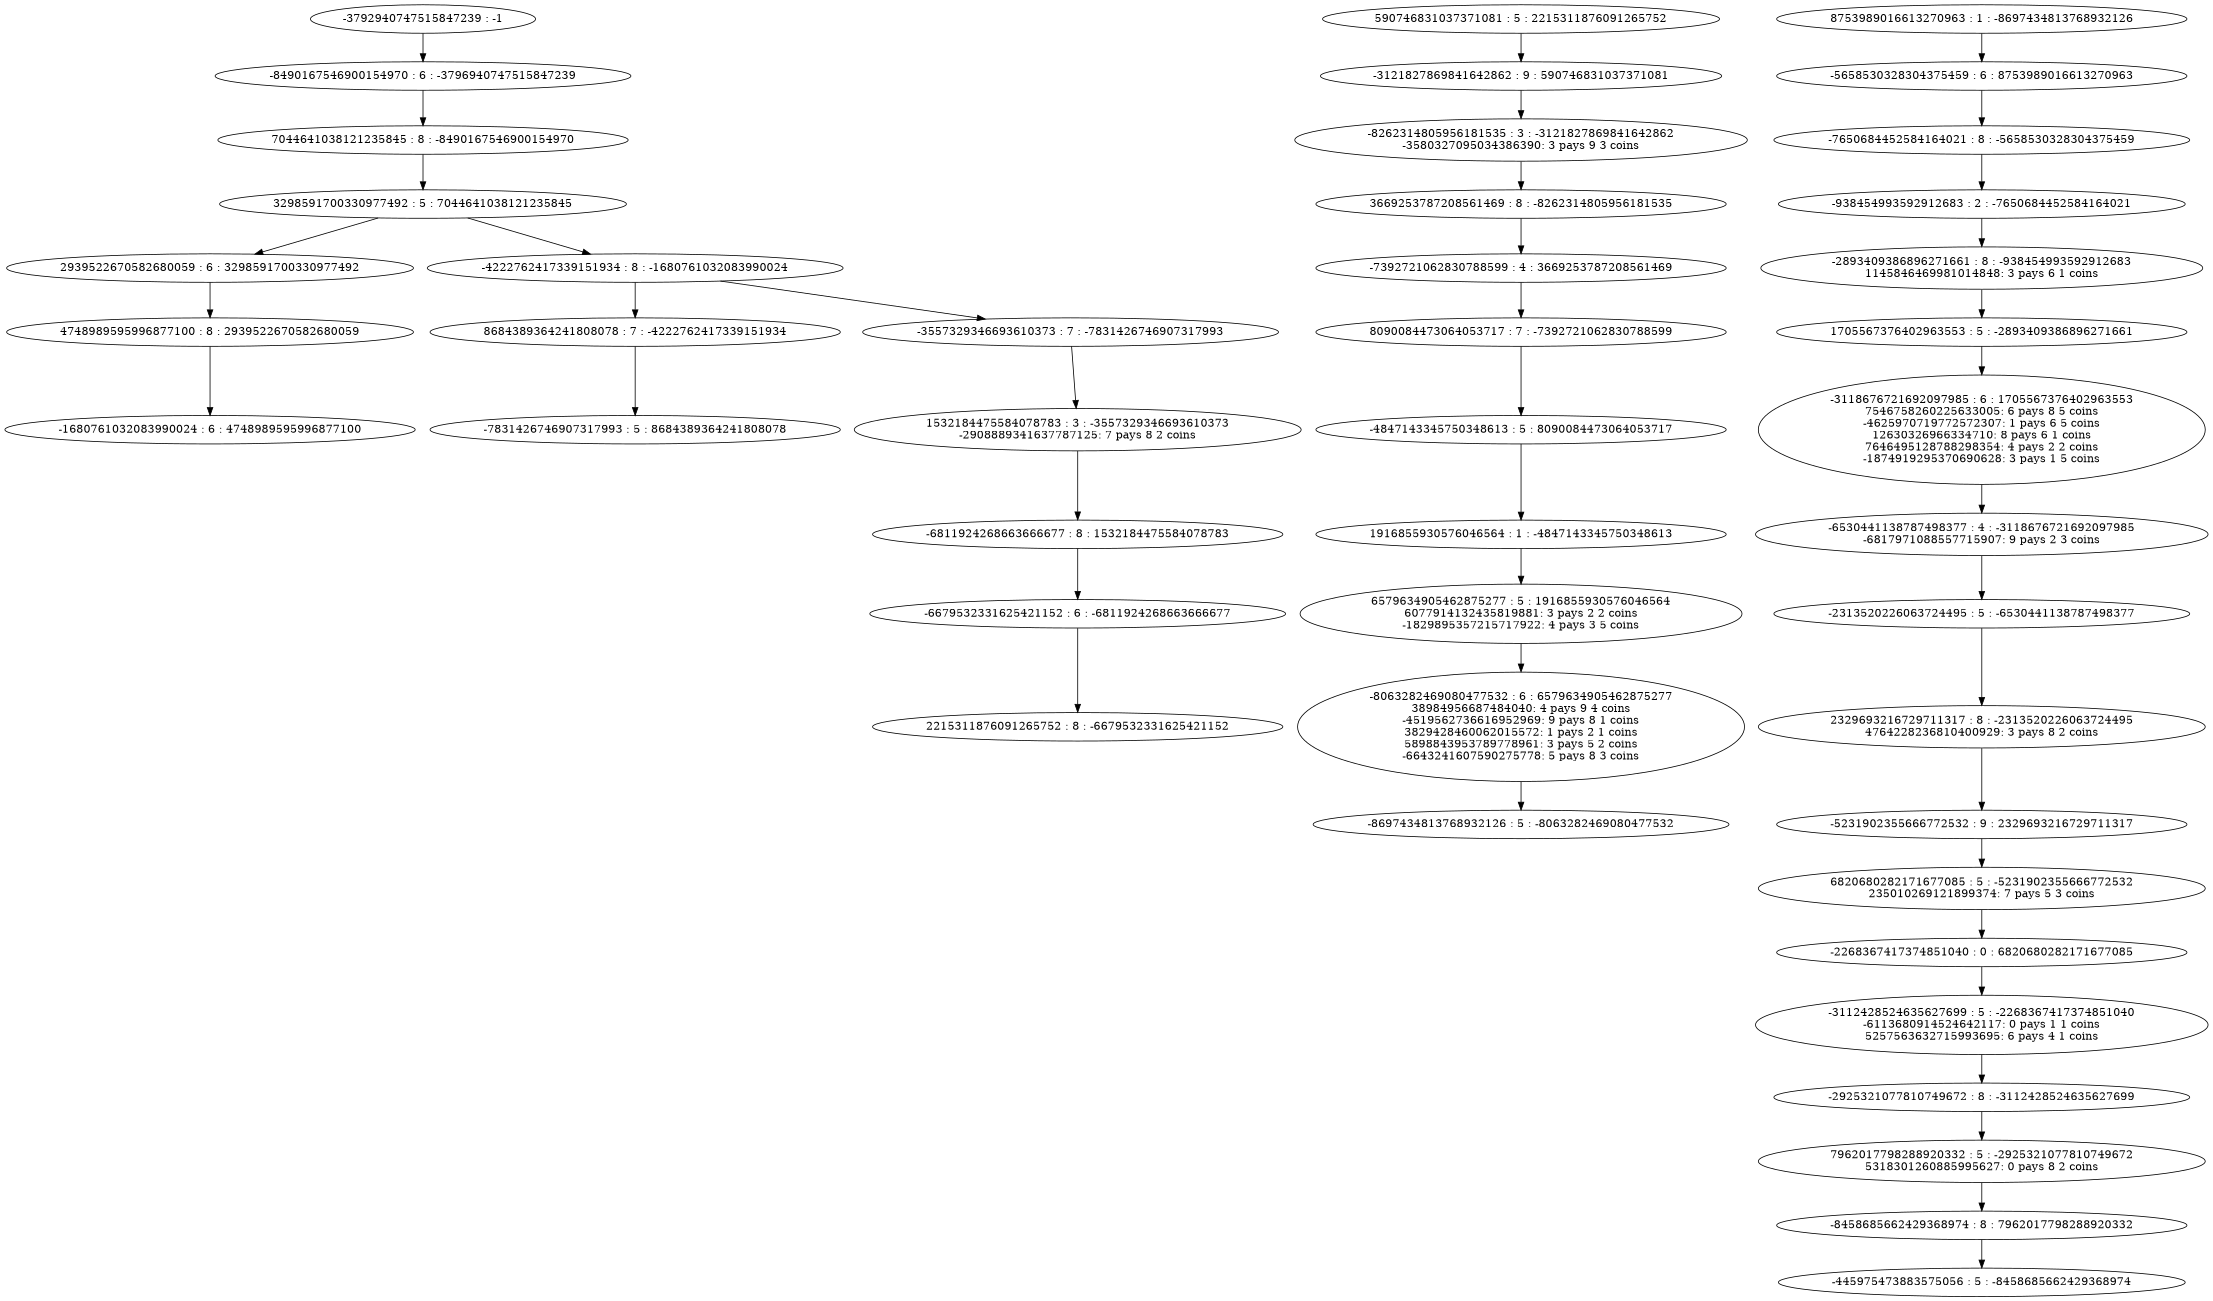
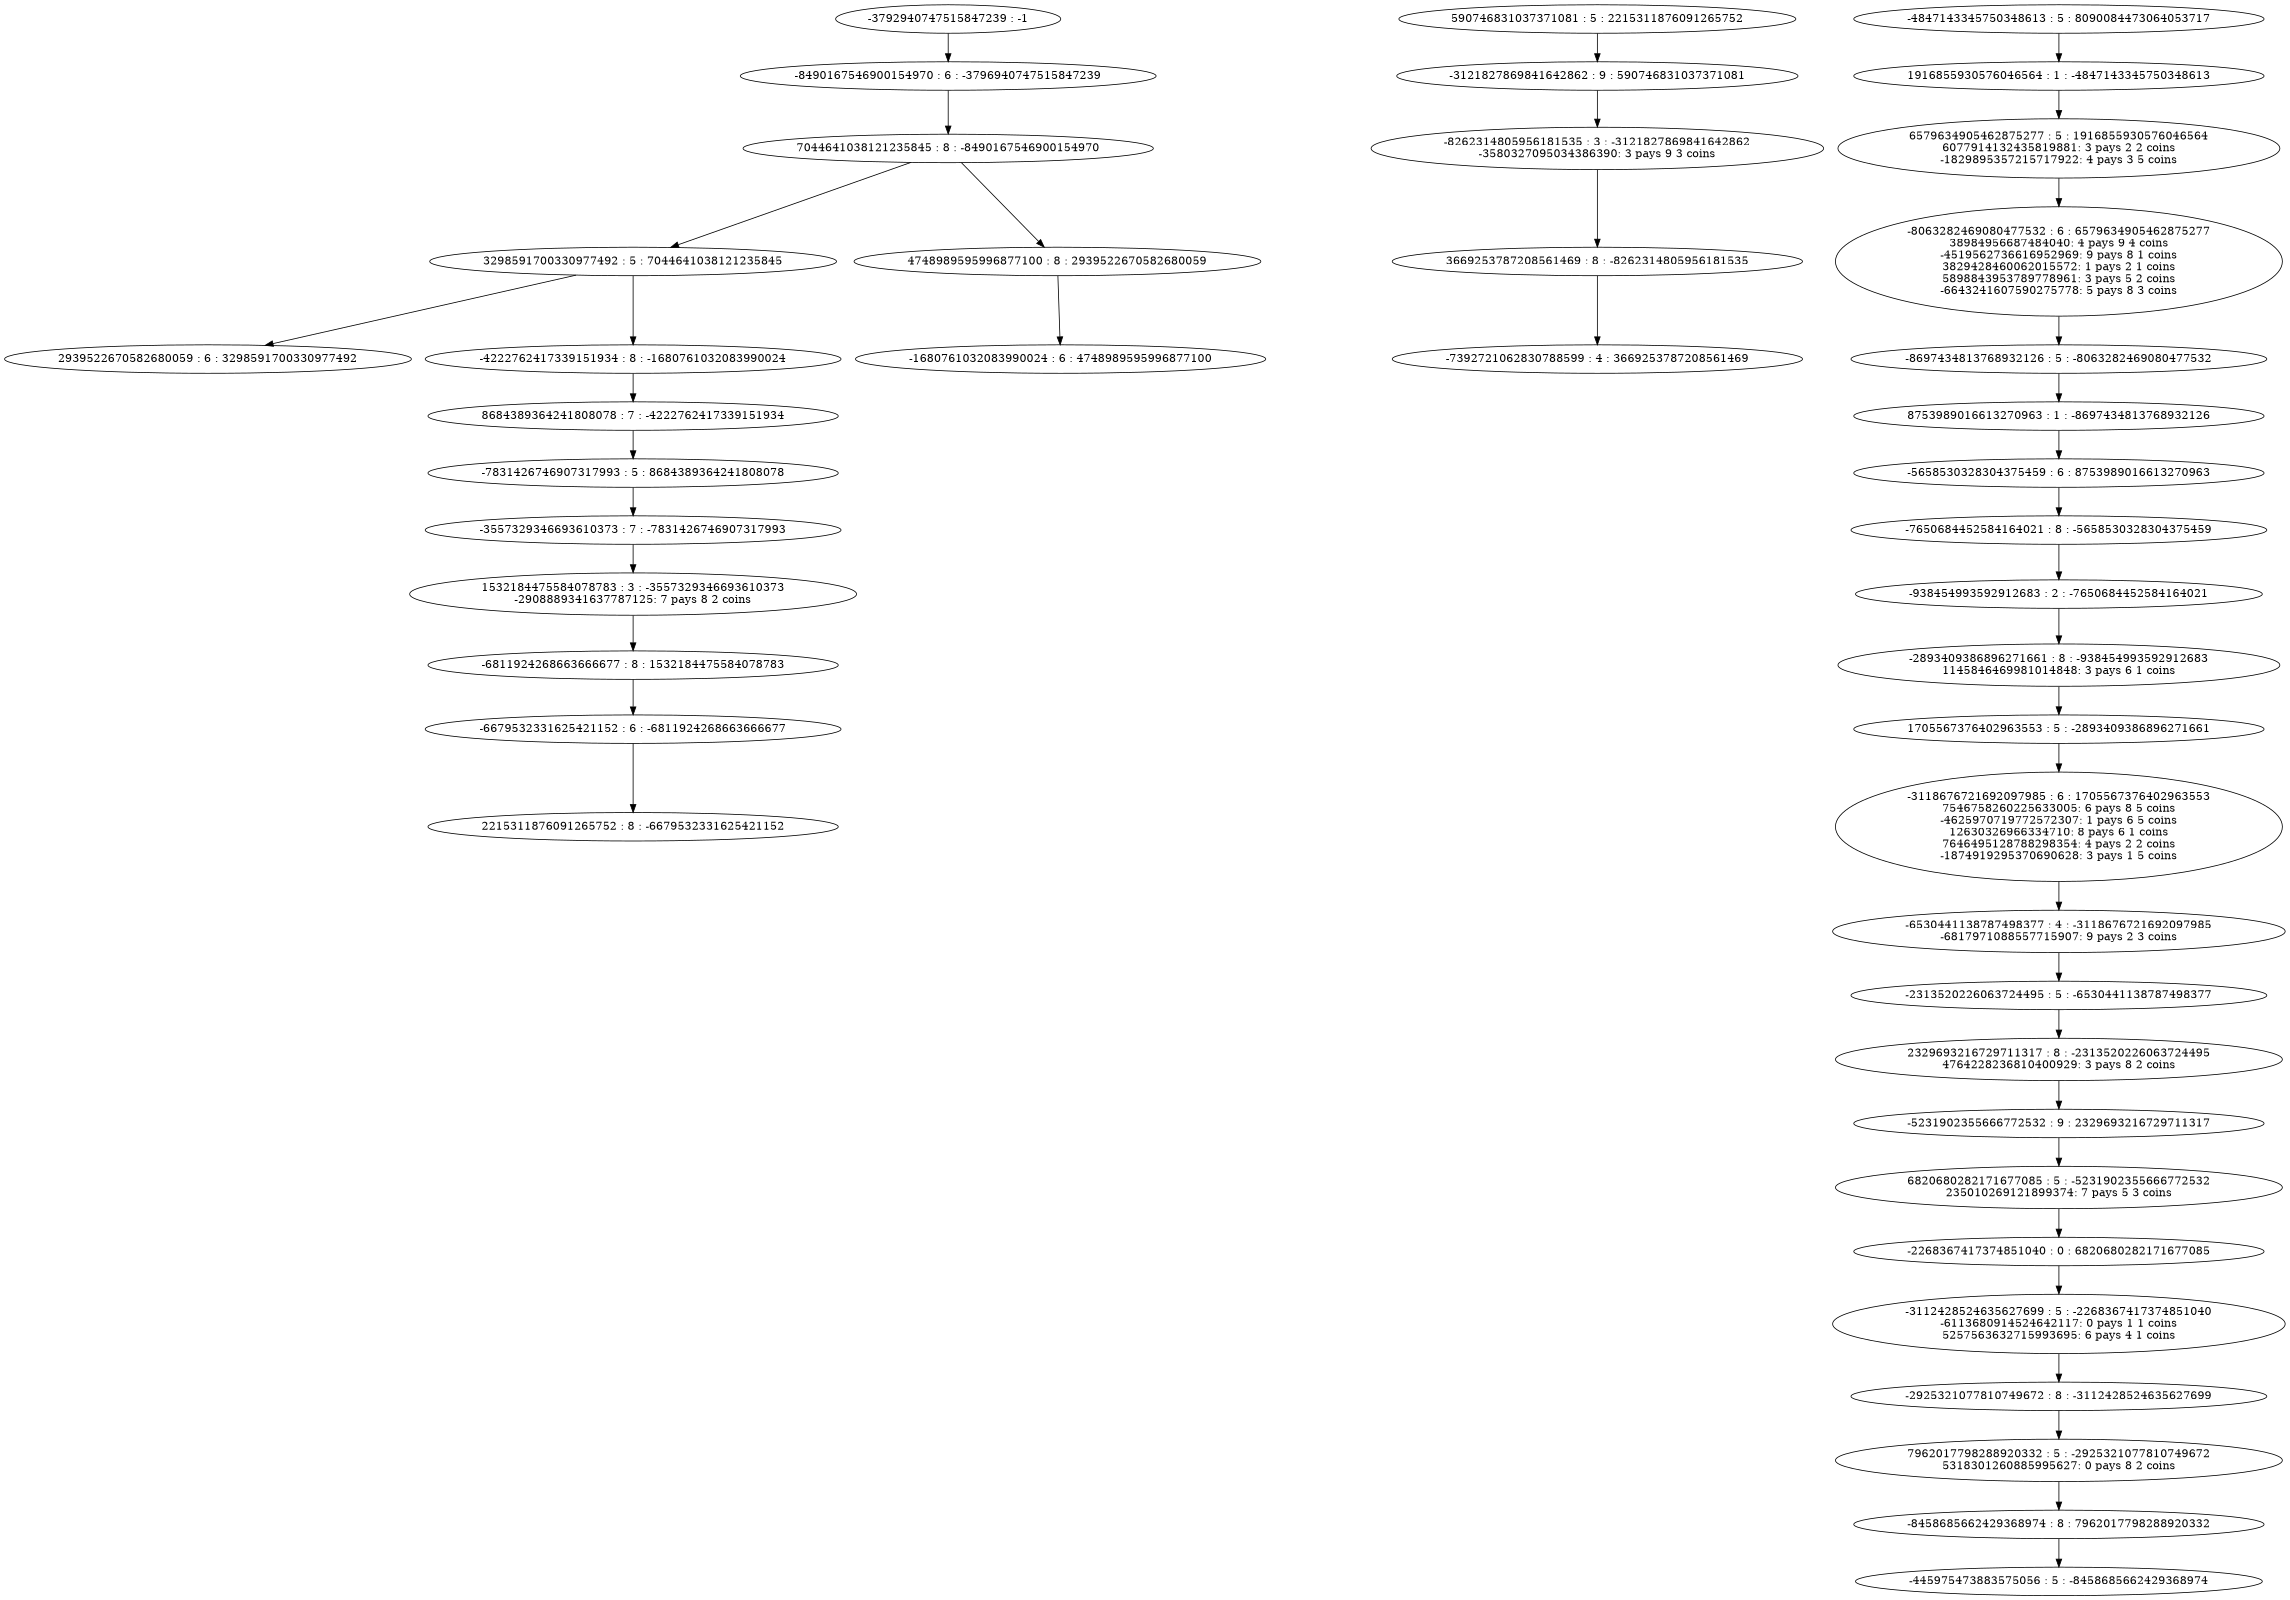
edge "2939522670582680059 : 6 : 3298591700330977492" -> "4748989595996877100 : 8 : 2939522670582680059": now "7044641038121235845 : 8 : -8490167546900154970" -> "4748989595996877100 : 8 : 2939522670582680059"
edge "-4222762417339151934 : 8 : -1680761032083990024" -> "-3557329346693610373 : 7 : -7831426746907317993": now "-7831426746907317993 : 5 : 8684389364241808078" -> "-3557329346693610373 : 7 : -7831426746907317993"
node "8090084473064053717 : 7 : -7392721062830788599": removed
edge "-8697434813768932126 : 5 : -8063282469080477532" -> "8753989016613270963 : 1 : -8697434813768932126": added
